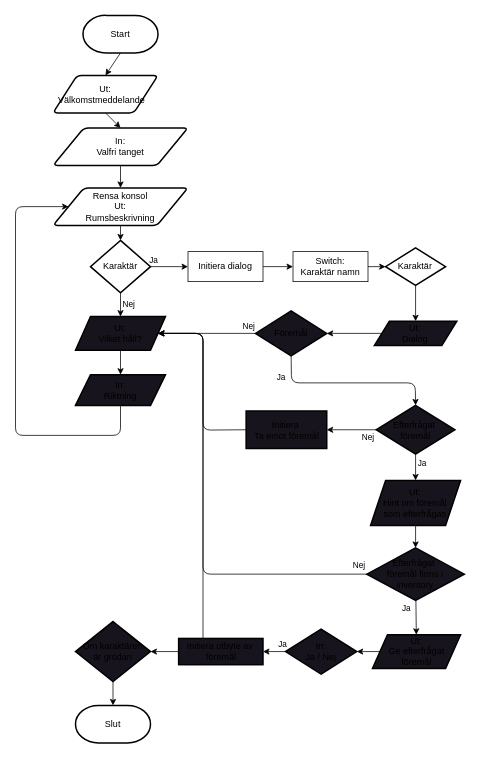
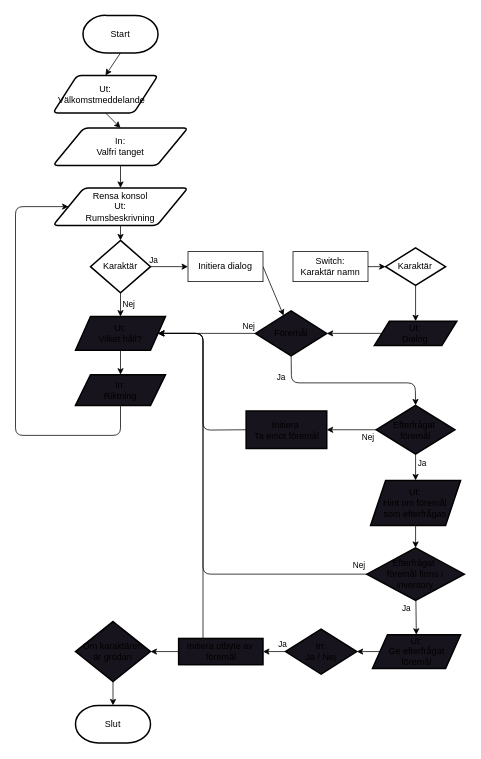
edge "Initiera dialog" -> "Switch: Karaktär namn": now "Initiera dialog" -> "Föremål"
